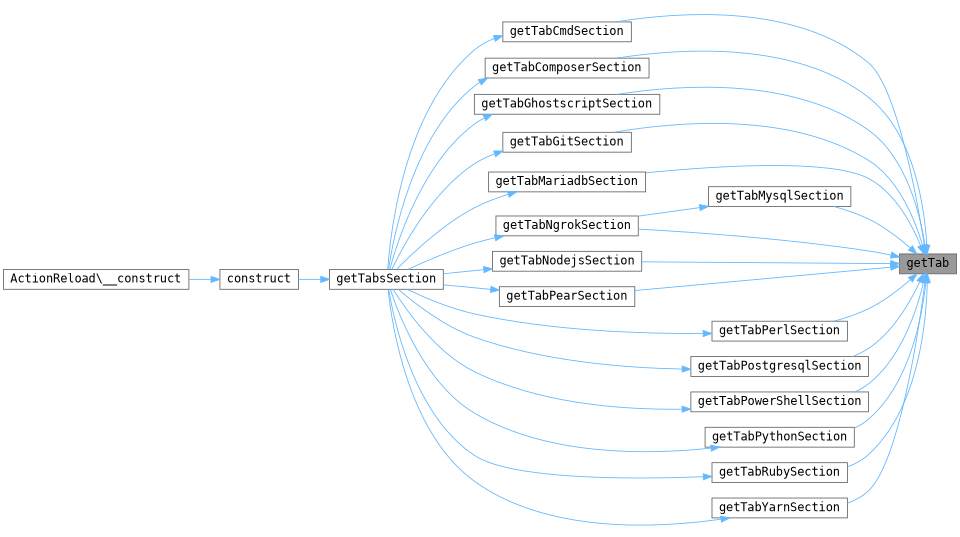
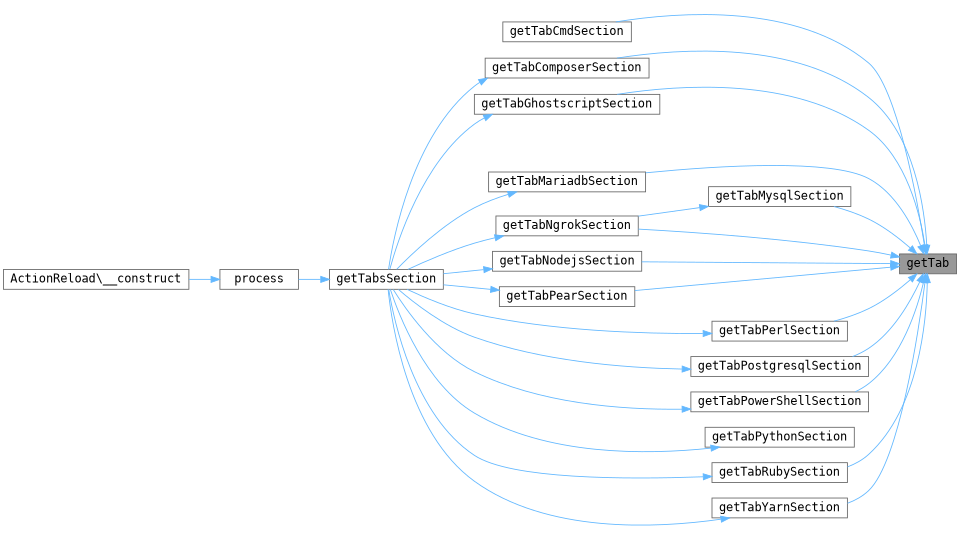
edge "getTabsSection" -> "getTabCmdSection": removed
node "getTabGitSection": removed
node "construct": label "construct" -> "process"
edge "getTabPythonSection" -> "getTab": removed
